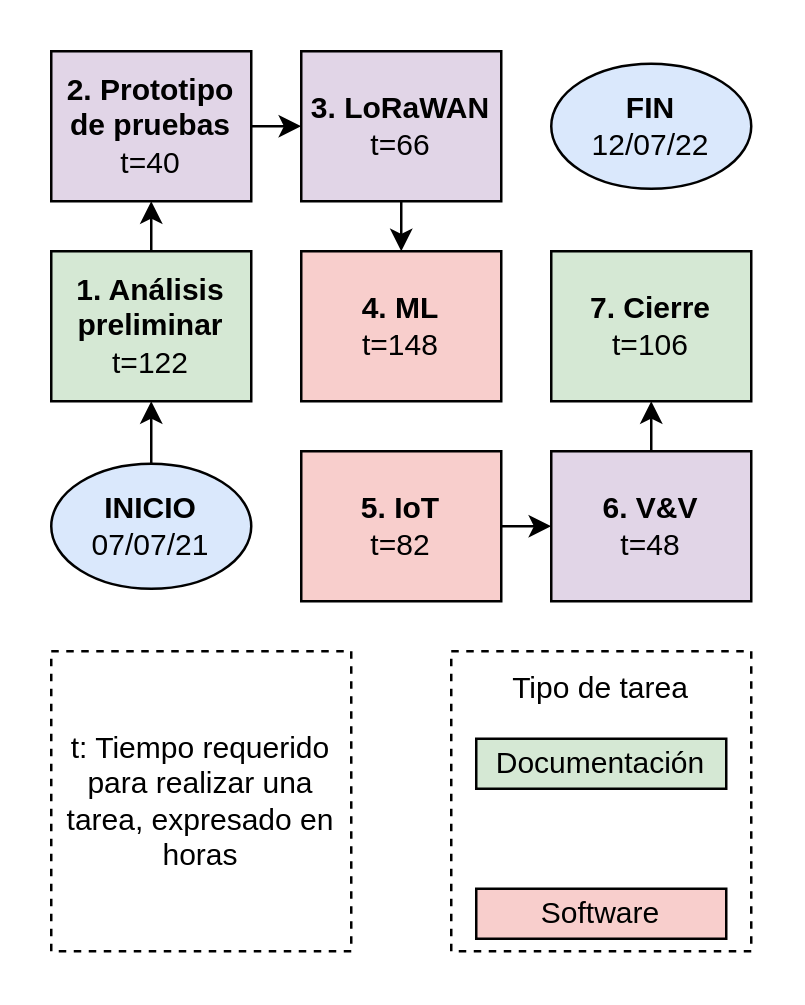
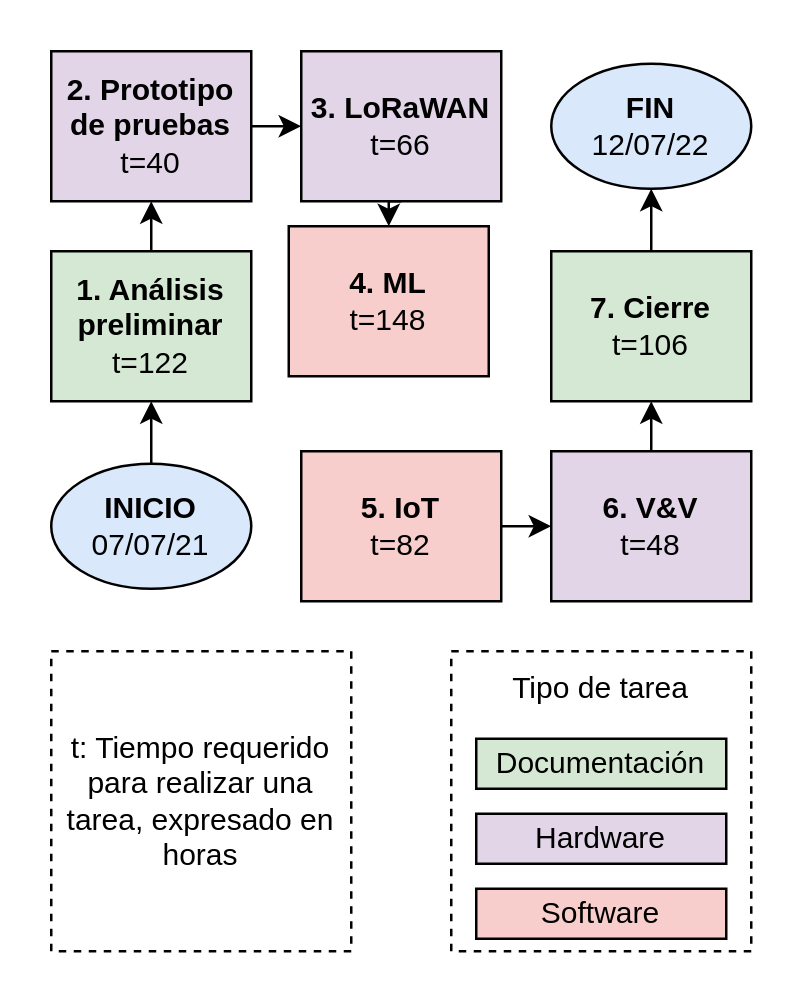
edge "7. Cierre t=106" -> "FIN 12/07/22": added
node "4. ML t=148": moved (401, 326) -> (389, 301)
node "Hardware": added
